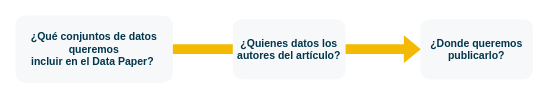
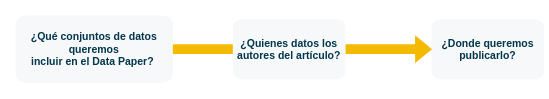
node "¿Donde queremos publicarlo?": moved (477, 49) -> (488, 49)
